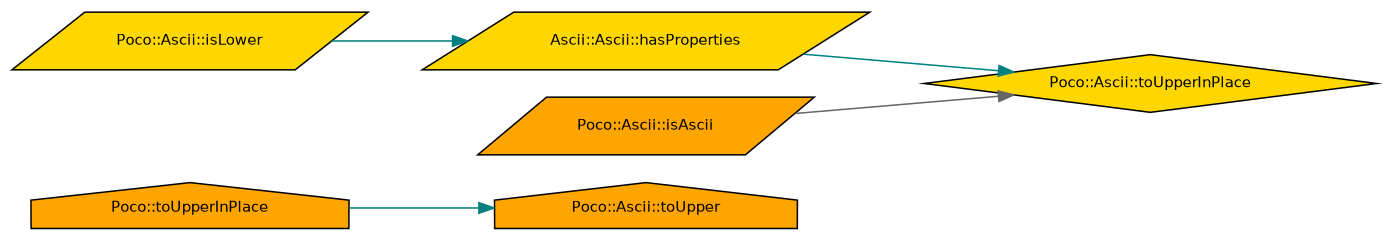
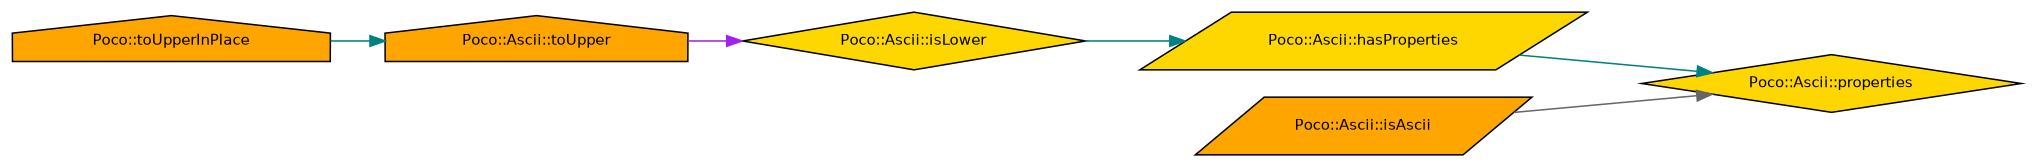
node "Poco::Ascii::isLower": shape parallelogram -> diamond
node "Ascii::Ascii::hasProperties": label "Ascii::Ascii::hasProperties" -> "Poco::Ascii::hasProperties"
edge "Poco::Ascii::toUpper" -> "Poco::Ascii::isLower": added
node "Poco::Ascii::toUpperInPlace": label "Poco::Ascii::toUpperInPlace" -> "Poco::Ascii::properties"
